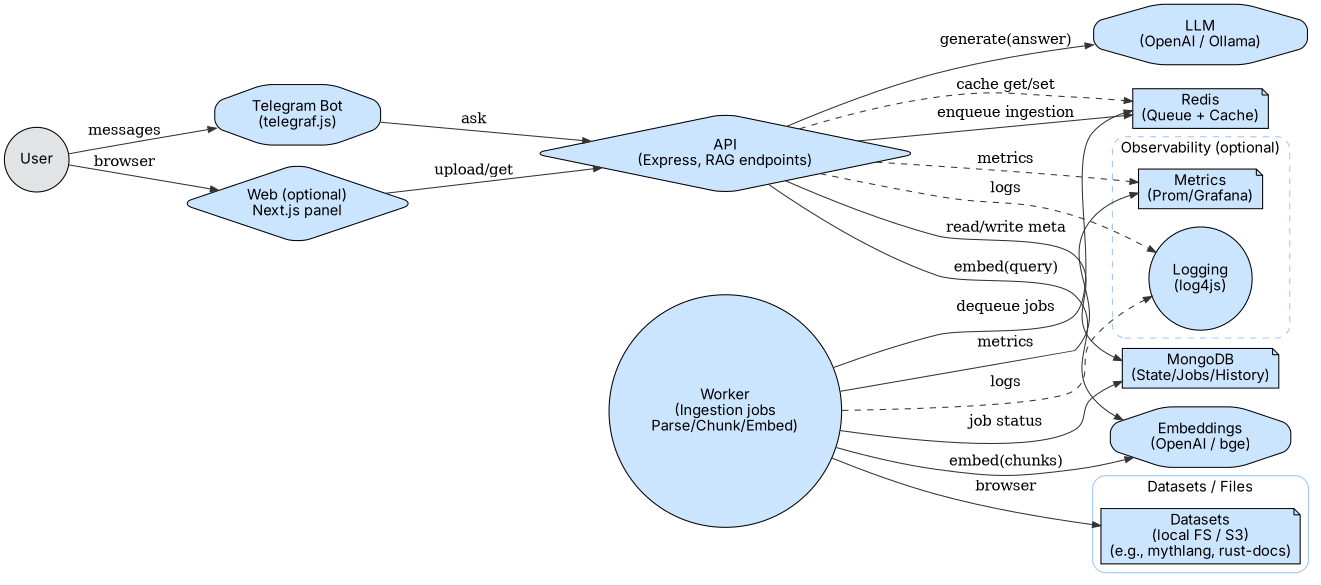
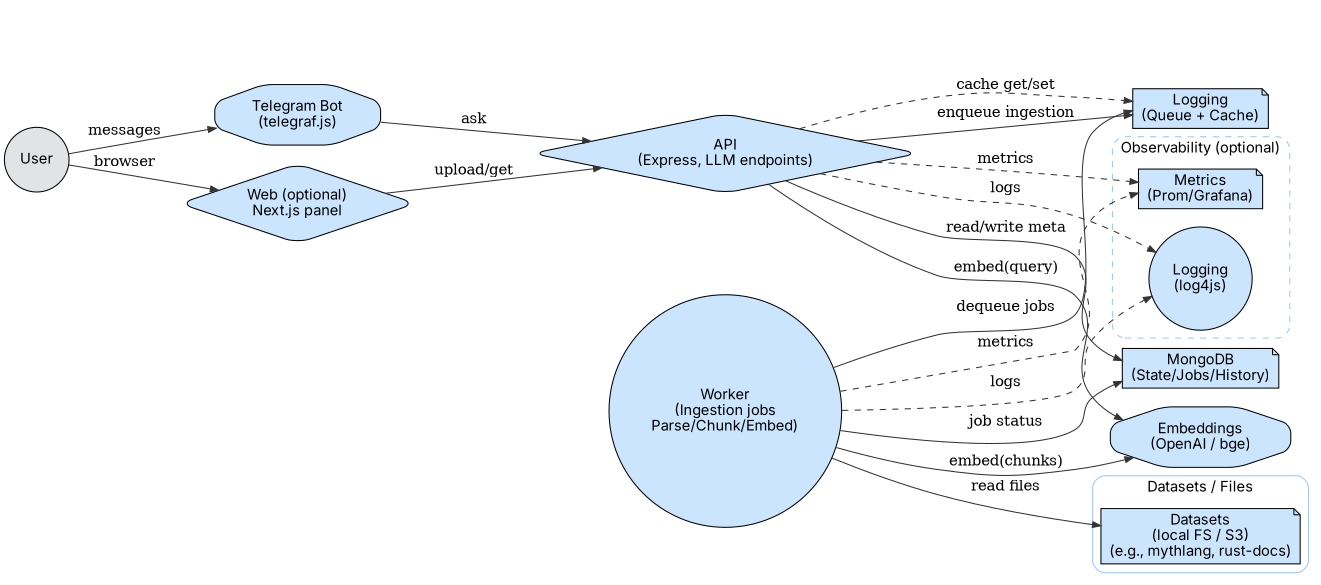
node "LLM (OpenAI / Ollama)": removed
node "Redis (Queue + Cache)": label "Redis (Queue + Cache)" -> "Logging (Queue + Cache)"
node "API (Express, RAG endpoints)": label "API (Express, RAG endpoints)" -> "API (Express, LLM endpoints)"
edge "Worker (Ingestion jobs Parse/Chunk/Embed)" -> "Metrics (Prom/Grafana)": style solid -> dashed
edge "Worker (Ingestion jobs Parse/Chunk/Embed)" -> "Datasets (local FS / S3) (e.g., mythlang, rust-docs)": label "browser" -> "read files"
